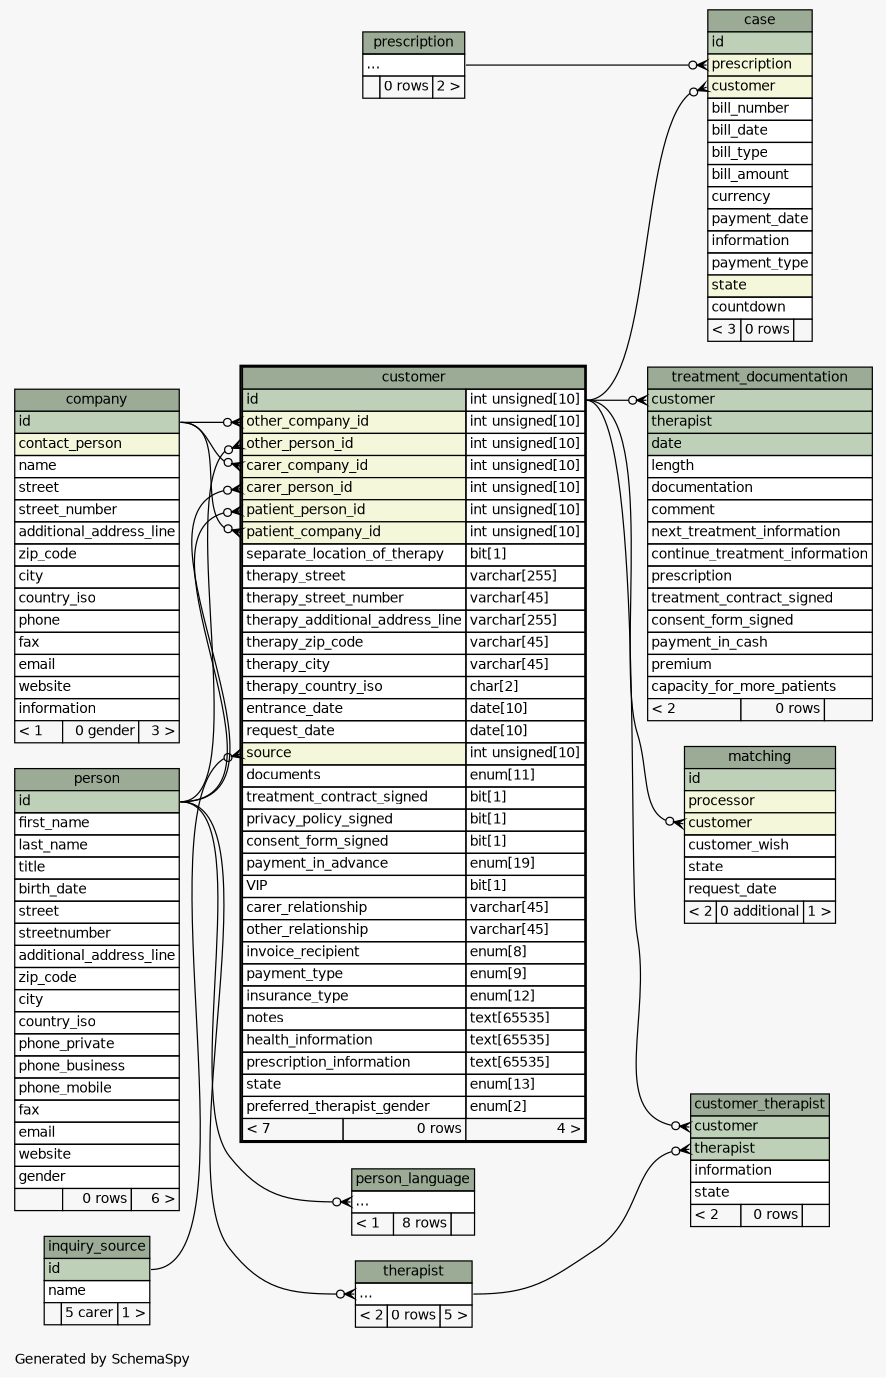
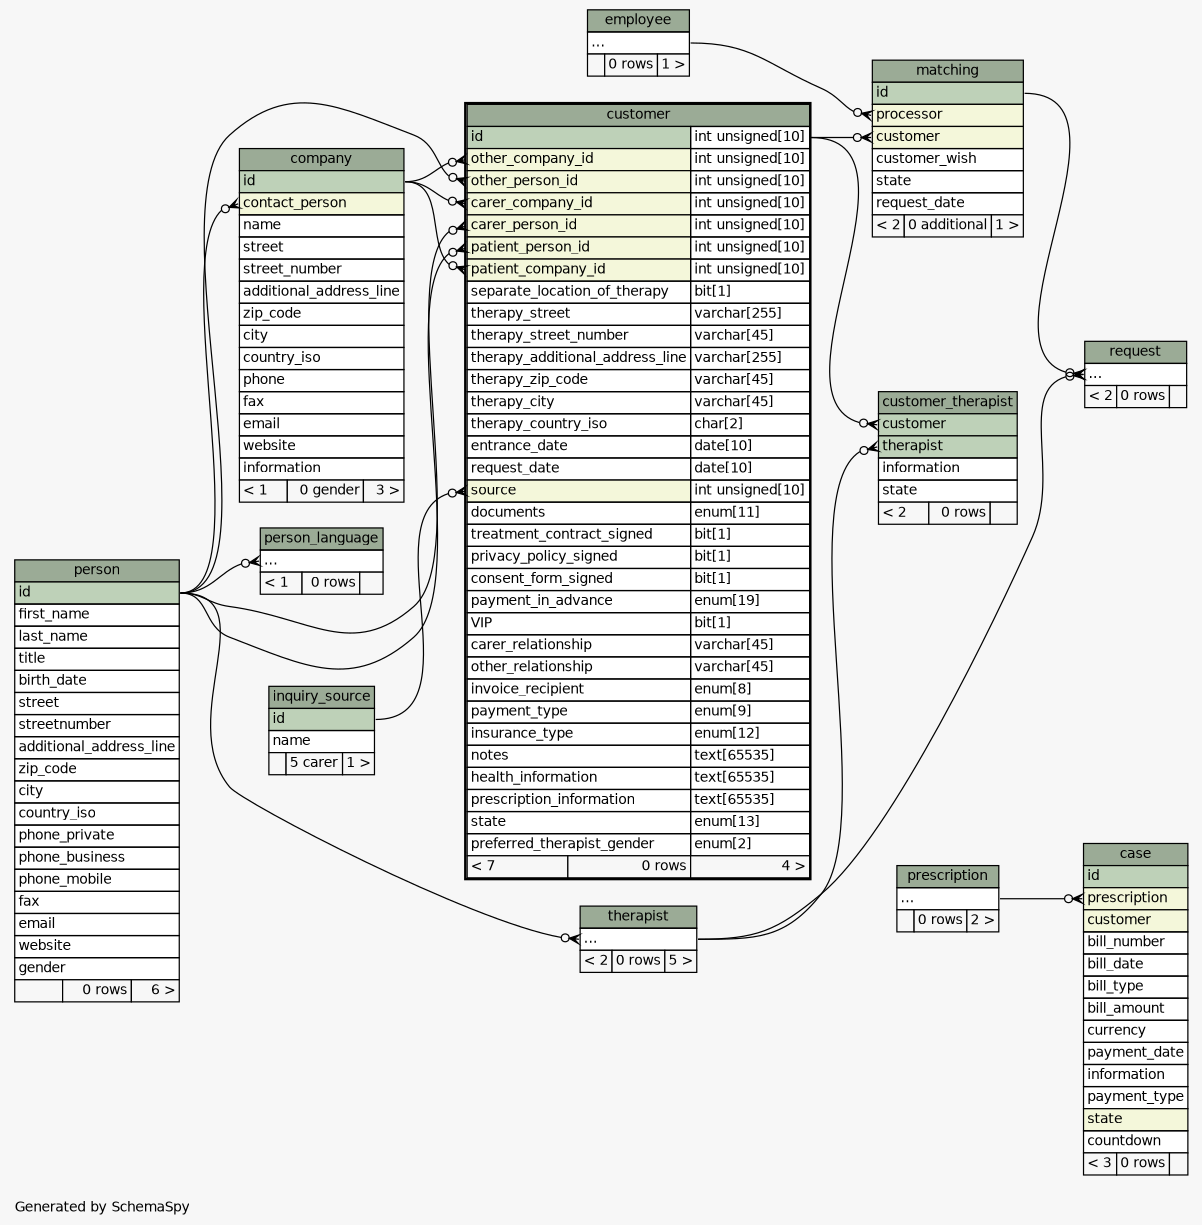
node "employee": added
edge "customer" -> "case": removed
node "request": added
edge "person" -> "company": added
node "treatment_documentation": removed
node "person_language": text "8 rows" -> "0 rows"
